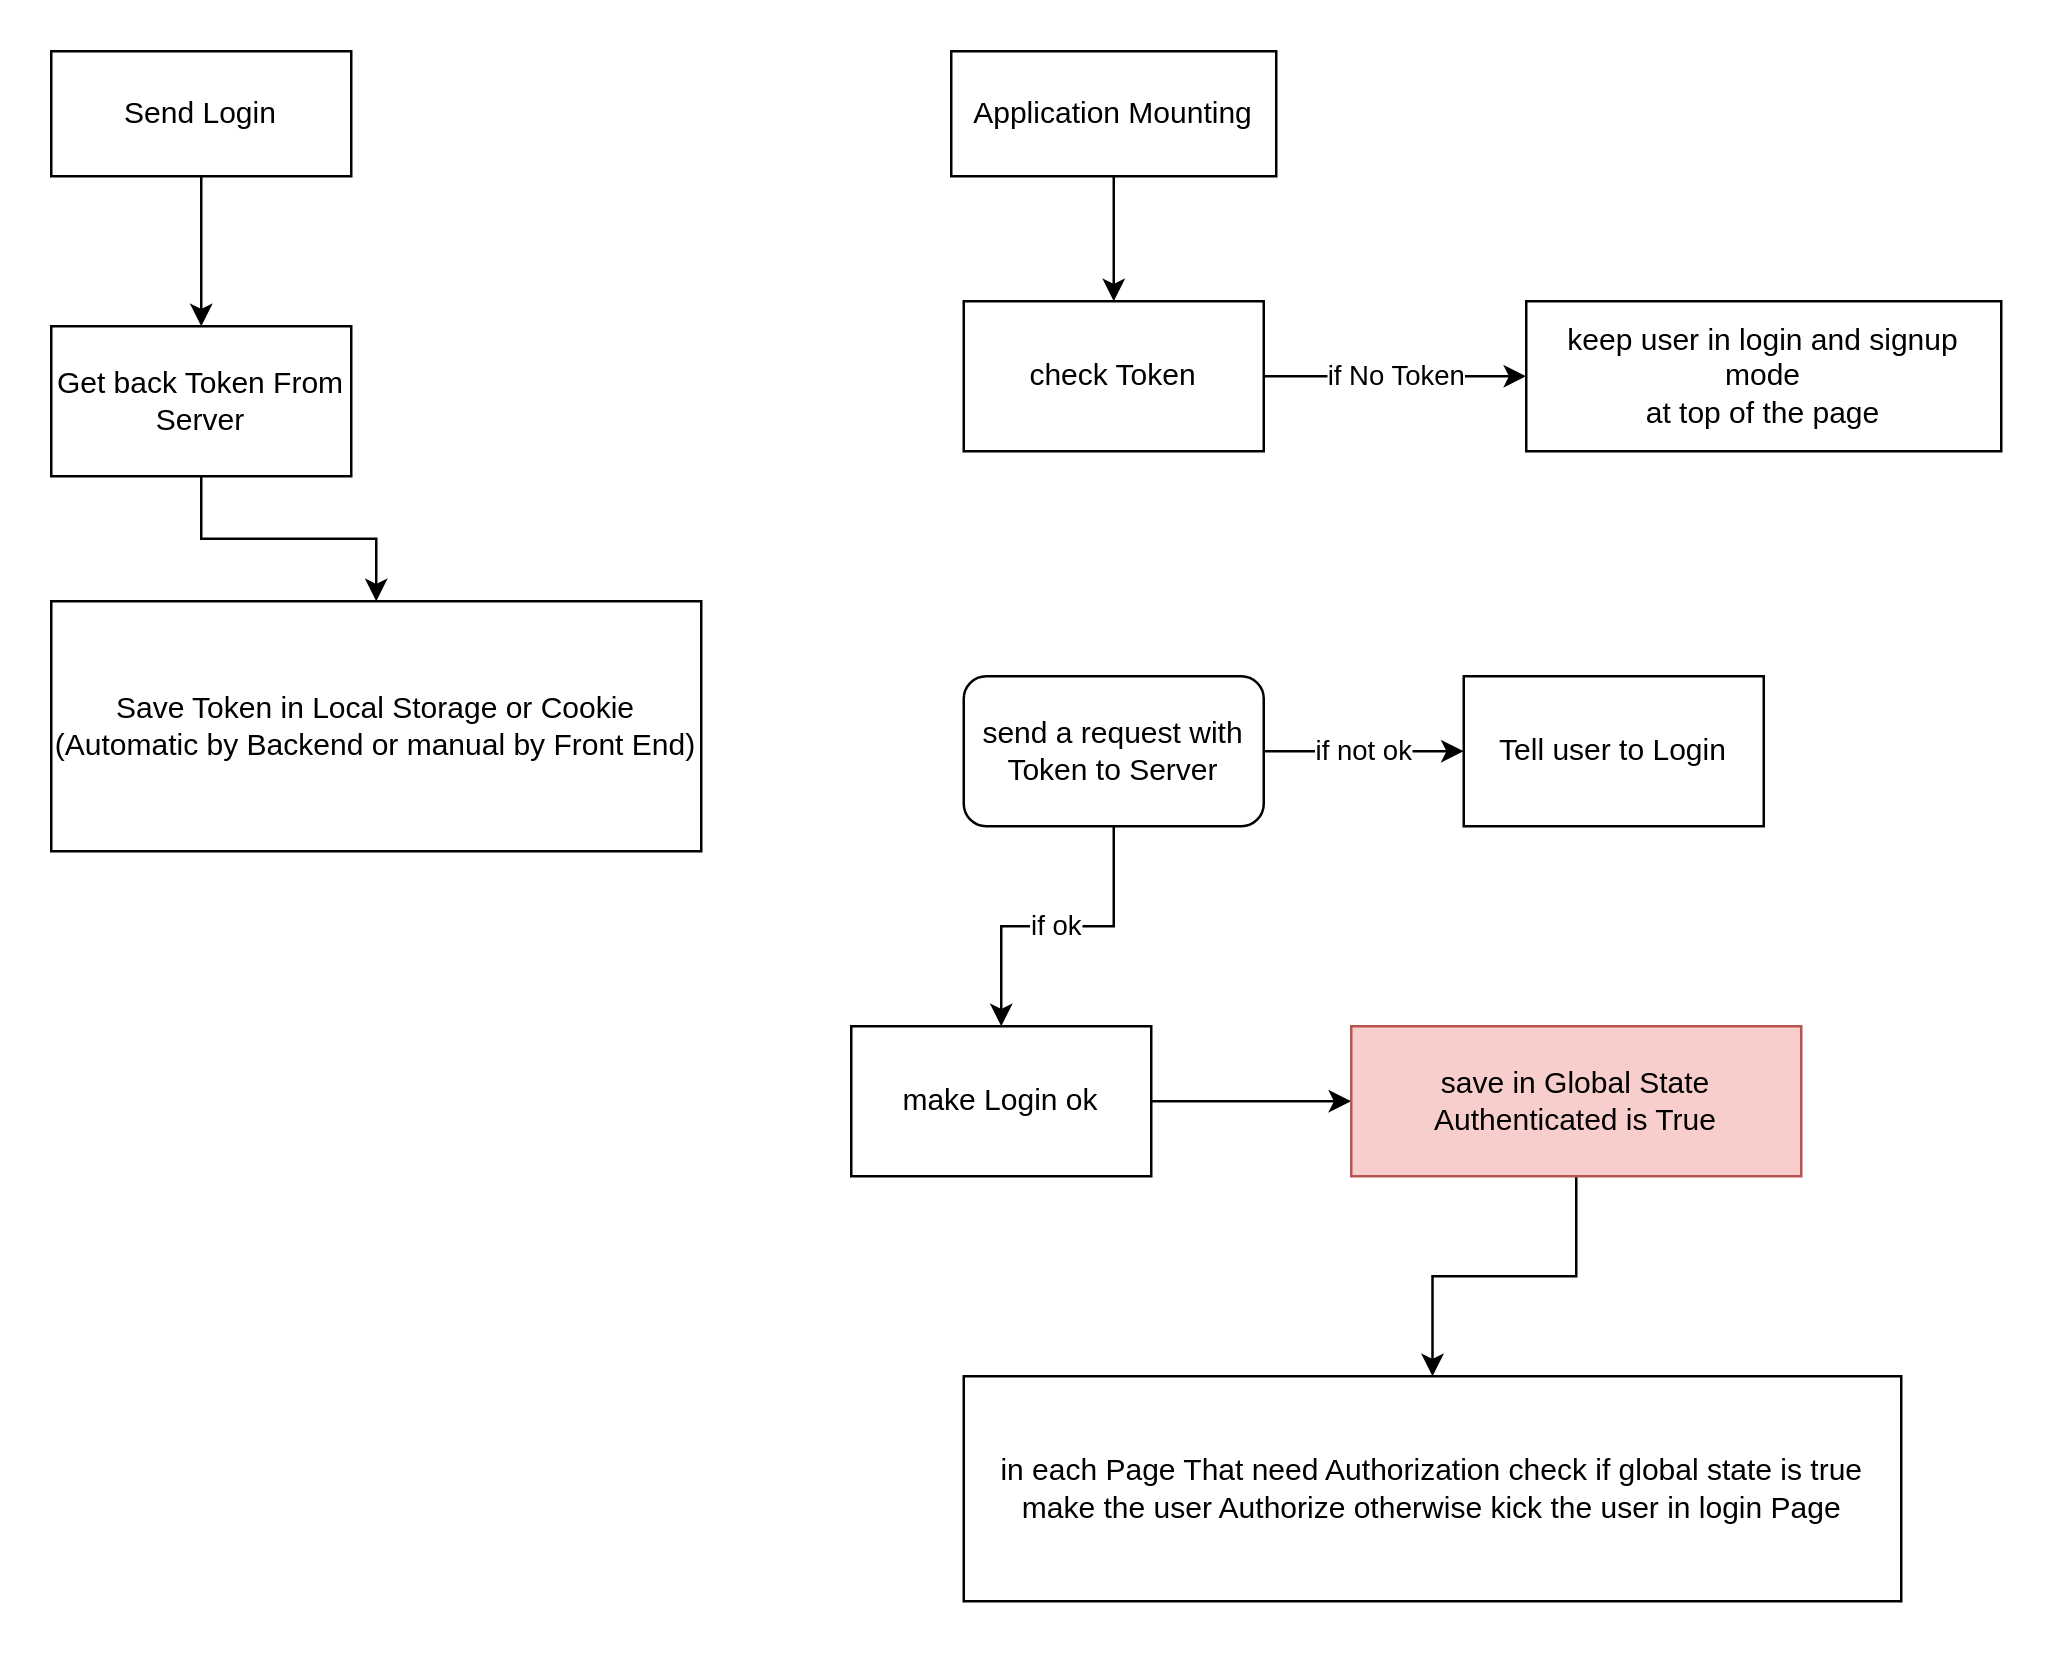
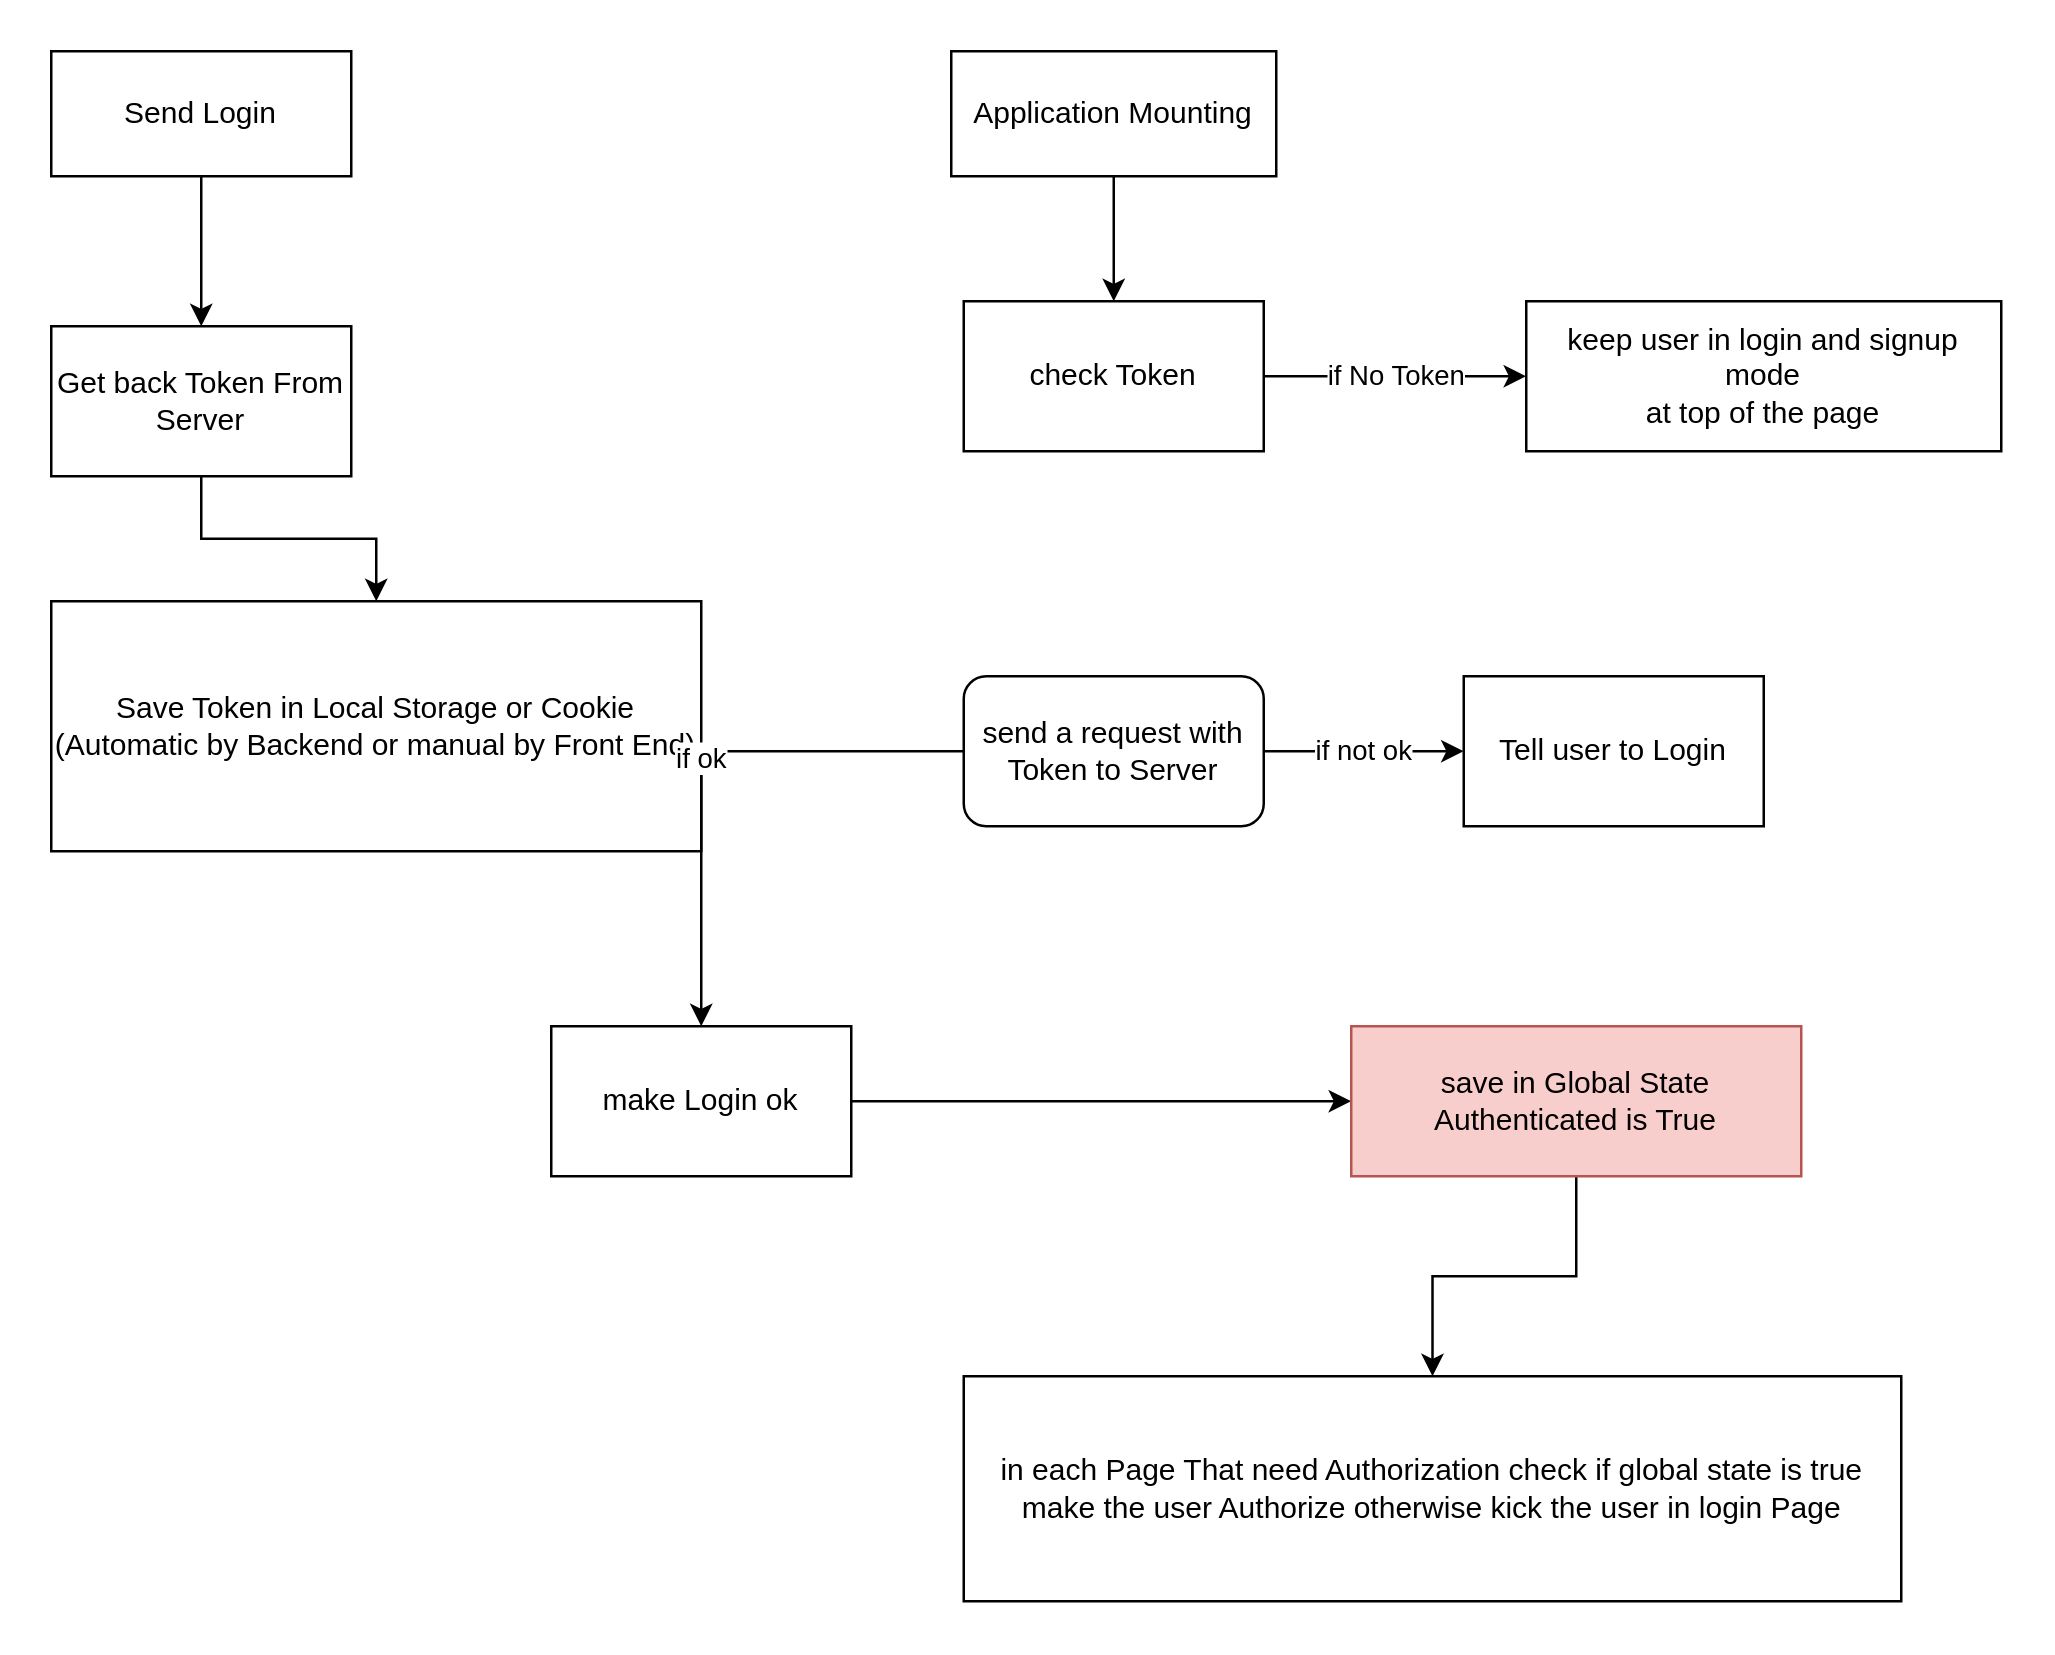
node "make Login ok": moved (1001, 1101) -> (701, 1101)
